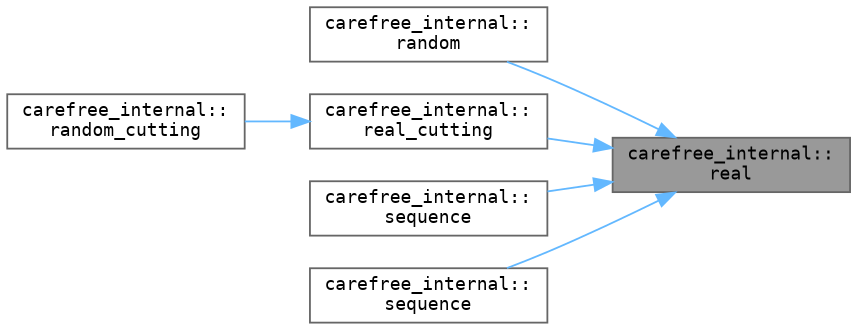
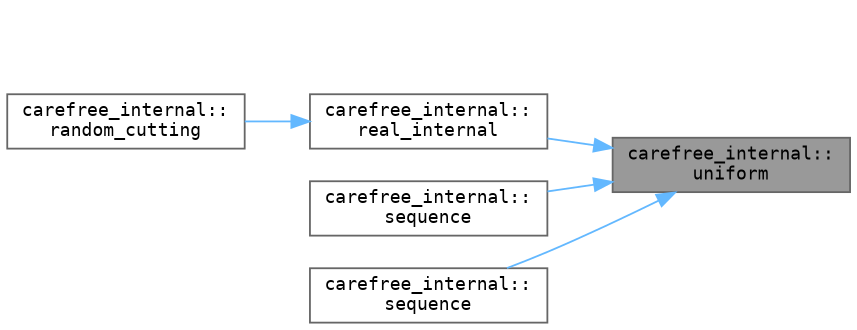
node "carefree_internal:: random": removed
node "carefree_internal:: real_cutting": label "carefree_internal:: real_cutting" -> "carefree_internal:: real_internal"
node "carefree_internal:: real": label "carefree_internal:: real" -> "carefree_internal:: uniform"
